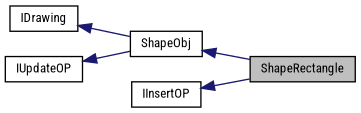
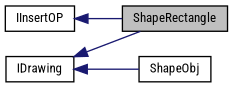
edge "ShapeRectangle" -> "ShapeObj": now "ShapeRectangle" -> "IDrawing"
node "IUpdateOP": removed
